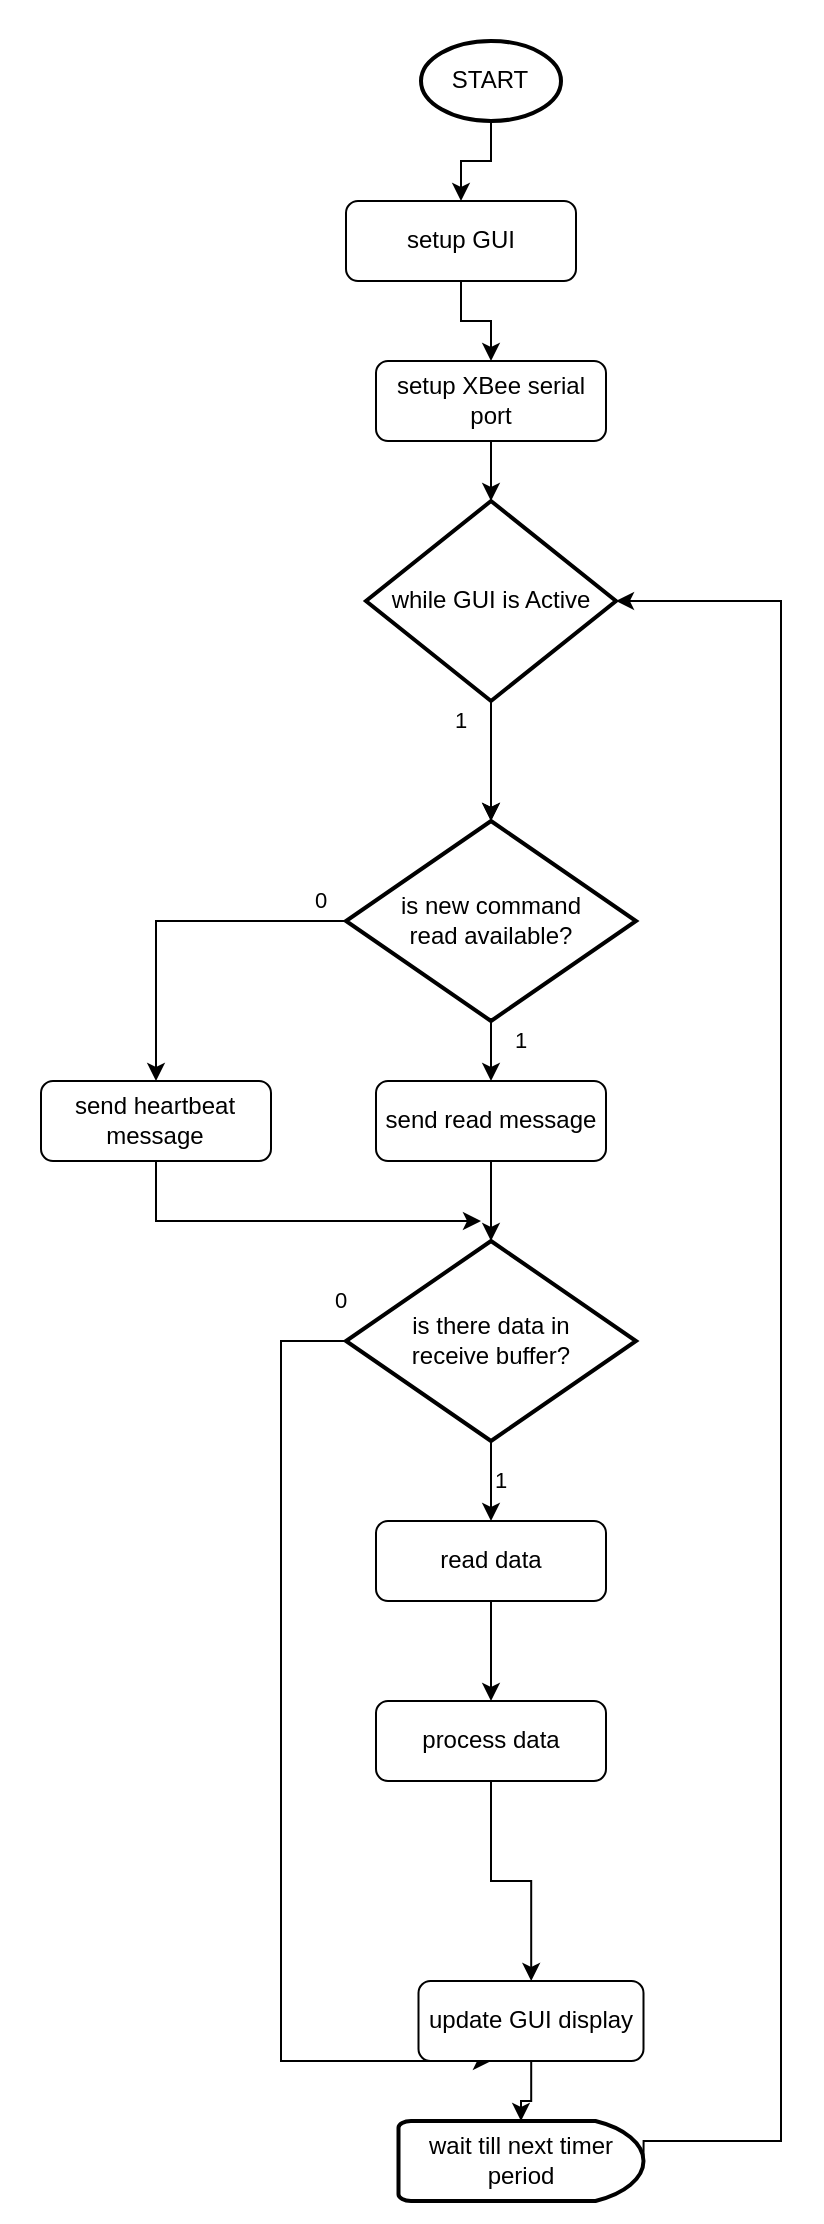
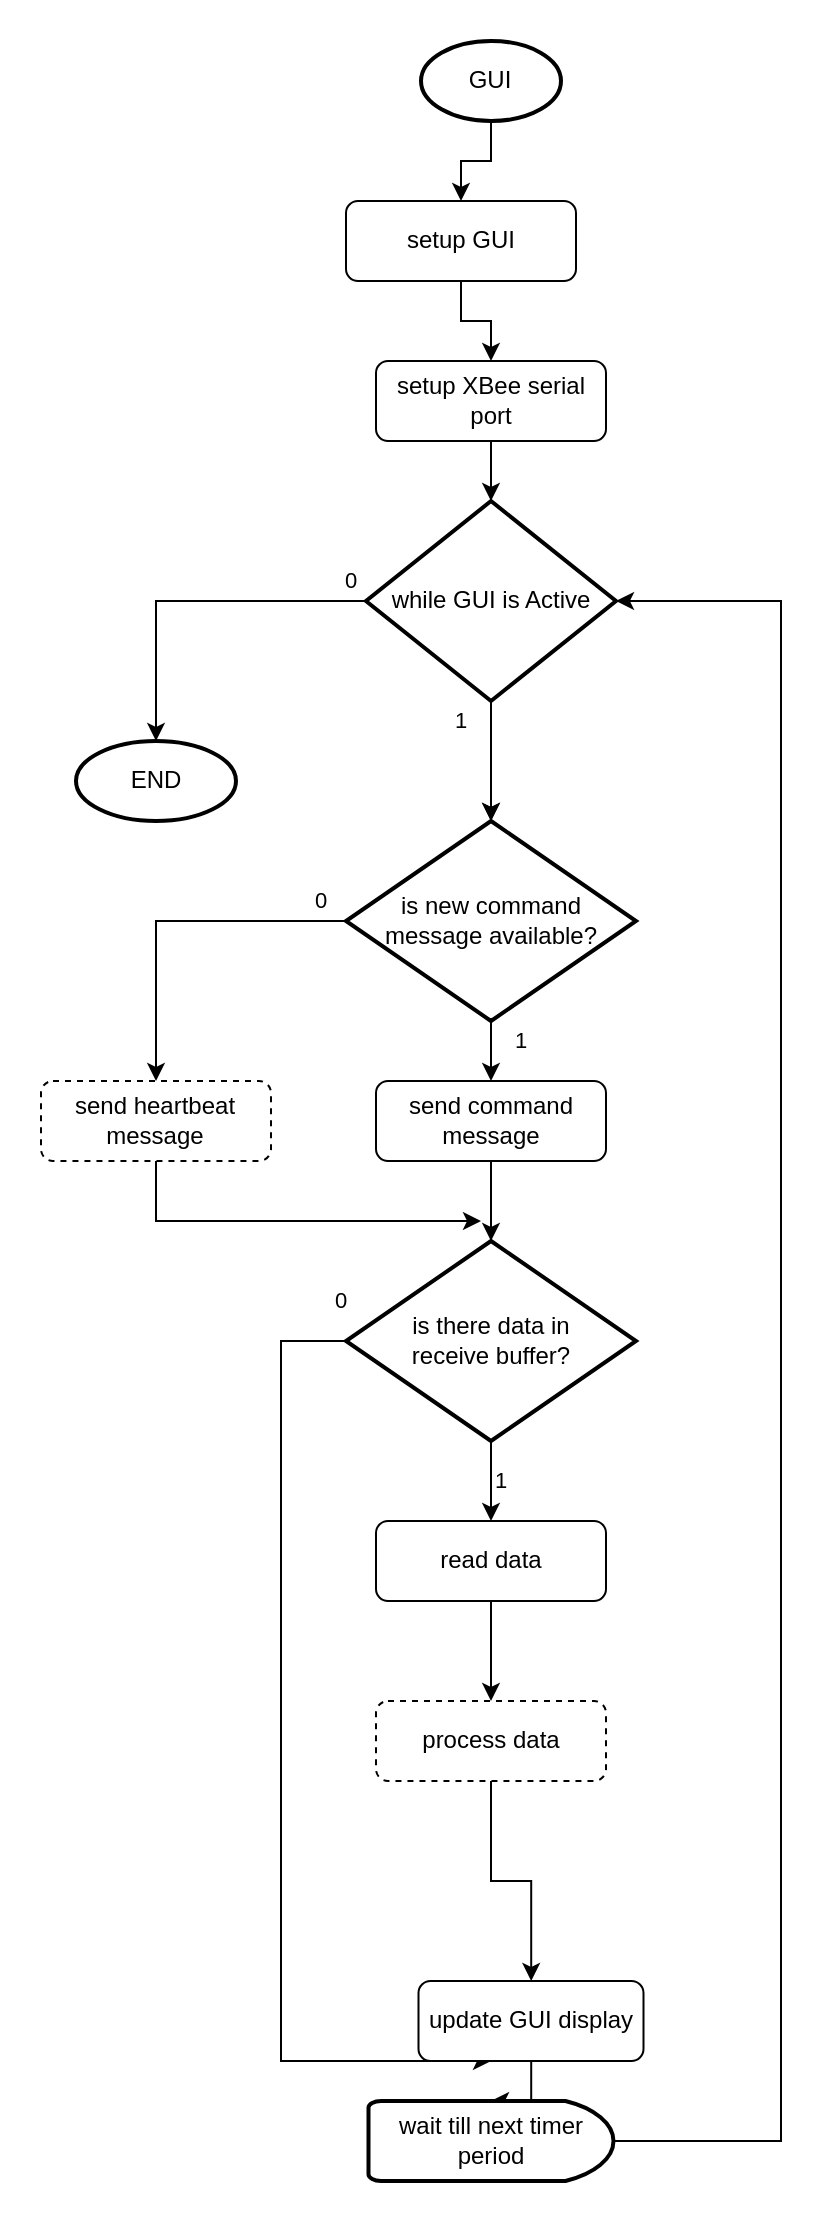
node "START": label "START" -> "GUI"
edge "while GUI is Active" -> "END": added, label "0"
node "END": added
node "is new command read available?": label "is new command read available?" -> "is new command message available?"
node "send heartbeat message": style solid -> dashed
node "send read message": label "send read message" -> "send command message"
node "process data": style solid -> dashed
node "wait till next timer period": moved (521, 2161) -> (491, 2141)
